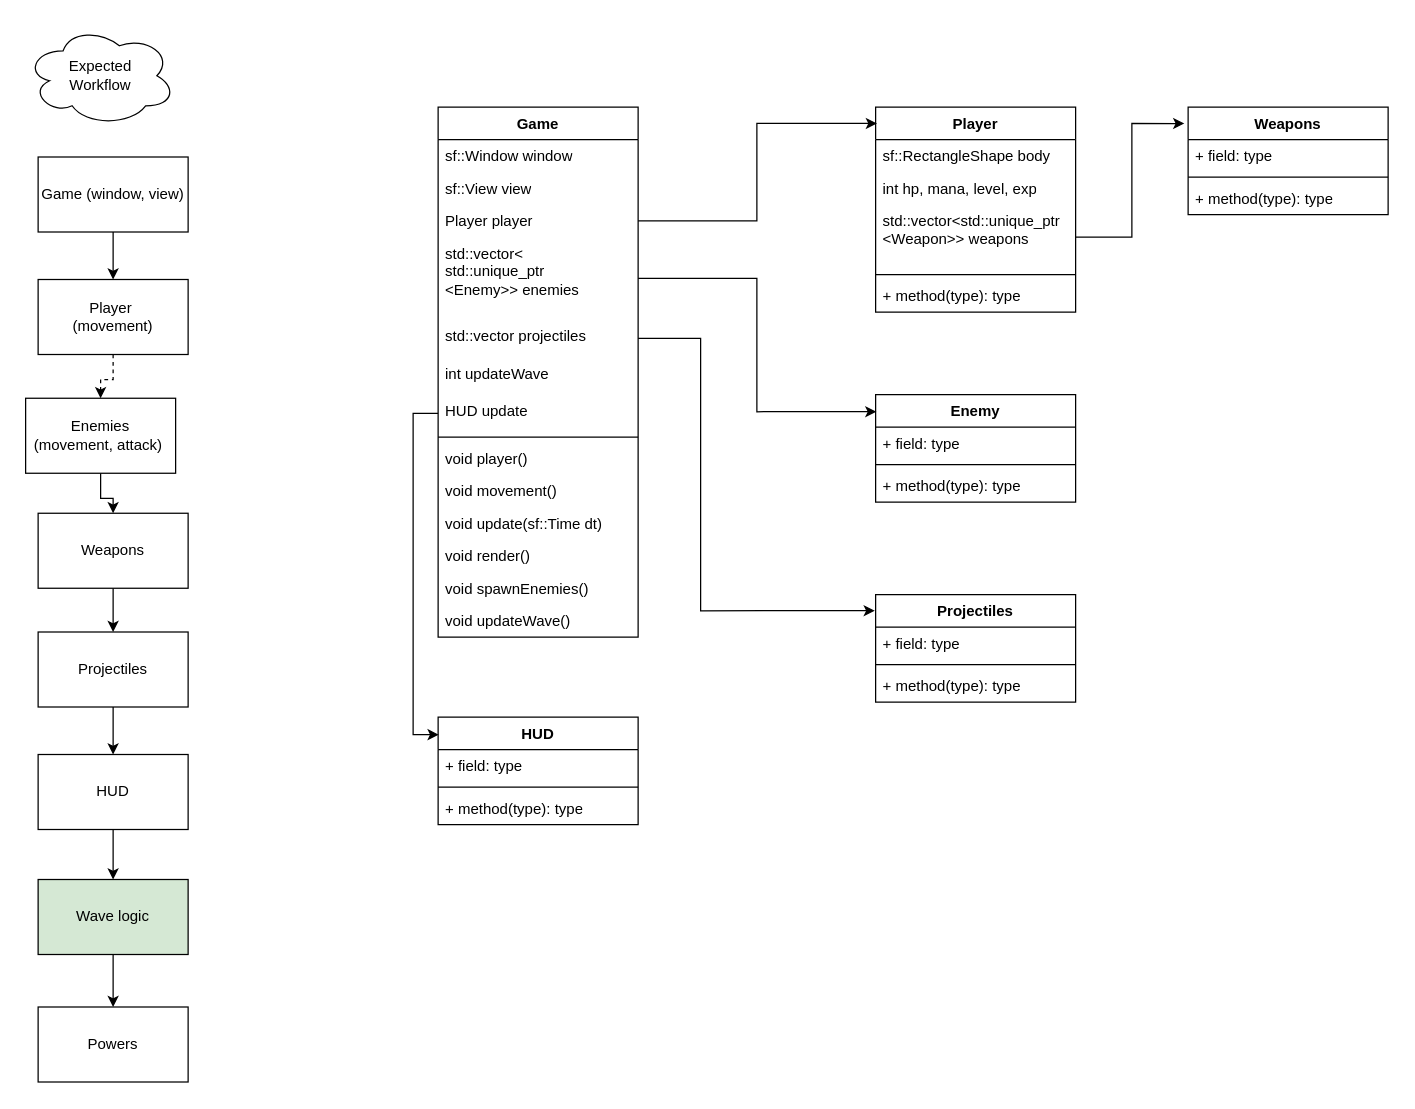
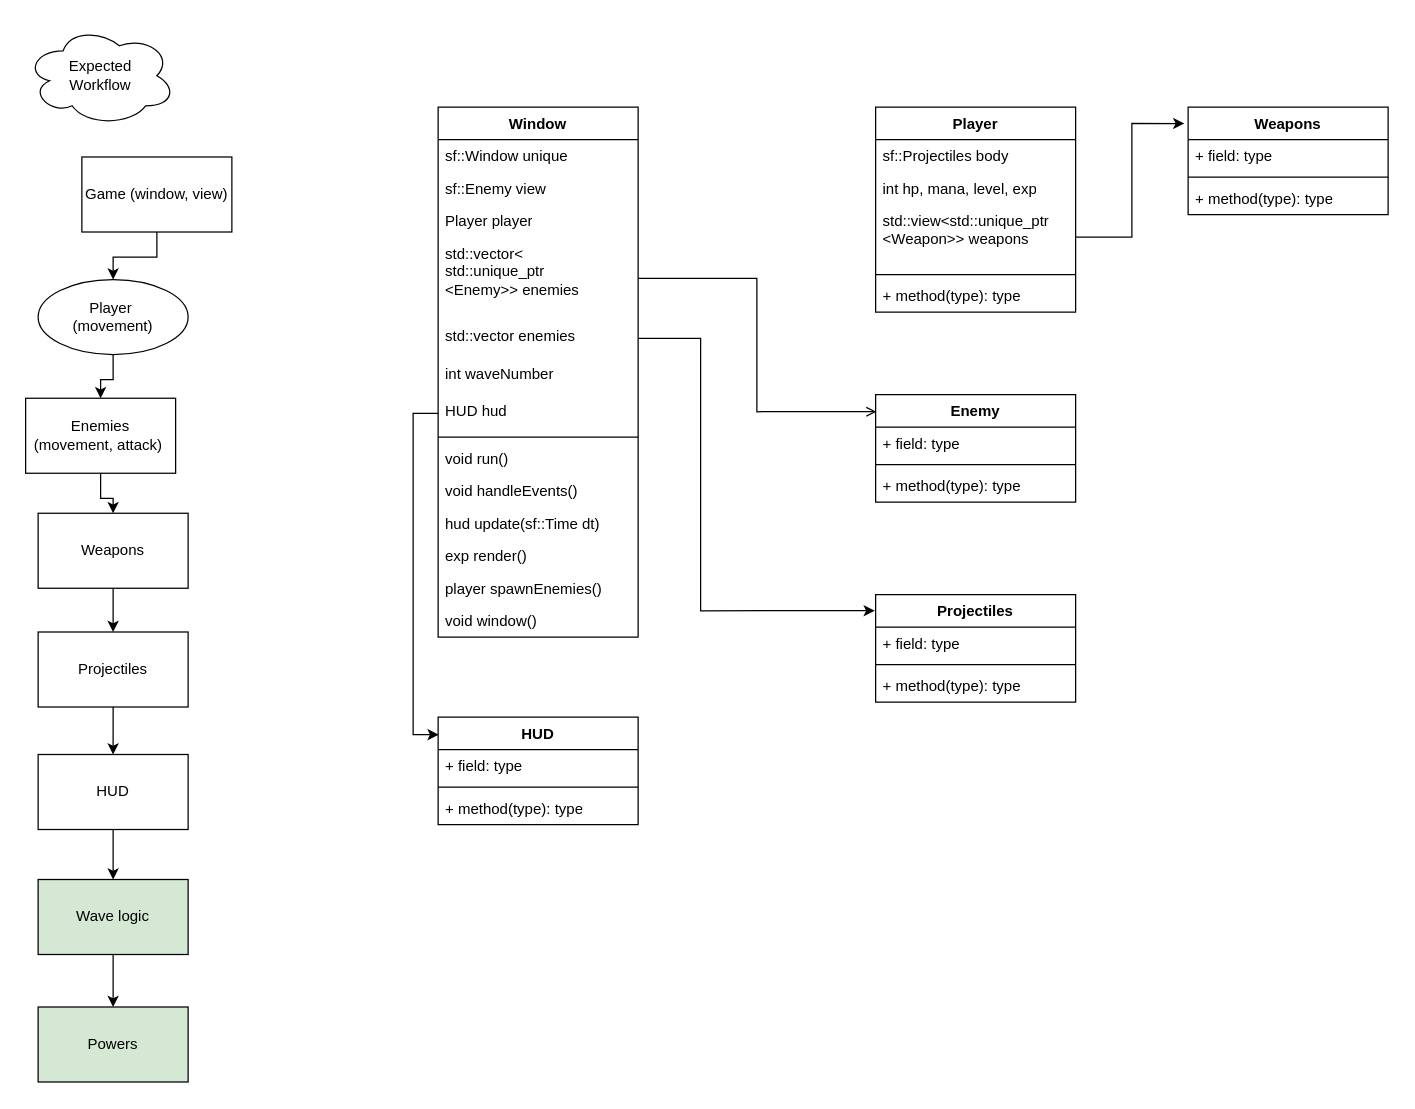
node "Game": label "Game" -> "Window"
node "sf::Window window": label "sf::Window window" -> "sf::Window unique"
node "sf::RectangleShape body": label "sf::RectangleShape body" -> "sf::Projectiles body"
edge "Player player" -> "Player": removed
node "sf::View view": label "sf::View view" -> "sf::Enemy view"
node "Game (window, view)": moved (113, 194) -> (157, 194)
node "std::vector<std::unique_ptr <Weapon>> weapons": label "std::vector<std::unique_ptr <Weapon>> weapons" -> "std::view<std::unique_ptr <Weapon>> weapons"
node "Player (movement)": shape rectangle -> ellipse
node "std::vector projectiles": label "std::vector projectiles" -> "std::vector enemies"
node "int updateWave": label "int updateWave" -> "int waveNumber"
edge "Player (movement)" -> "Enemies (movement, attack)": style dashed -> solid
node "HUD update": label "HUD update" -> "HUD hud"
edge "std::vector< std::unique_ptr <Enemy>> enemies" -> "Enemy": arrowhead classic -> open
node "void player()": label "void player()" -> "void run()"
node "void movement()": label "void movement()" -> "void handleEvents()"
node "void update(sf::Time dt)": label "void update(sf::Time dt)" -> "hud update(sf::Time dt)"
node "void render()": label "void render()" -> "exp render()"
node "void spawnEnemies()": label "void spawnEnemies()" -> "player spawnEnemies()"
node "void updateWave()": label "void updateWave()" -> "void window()"
node "Powers": fillcolor #ffffff -> #d5e8d4
